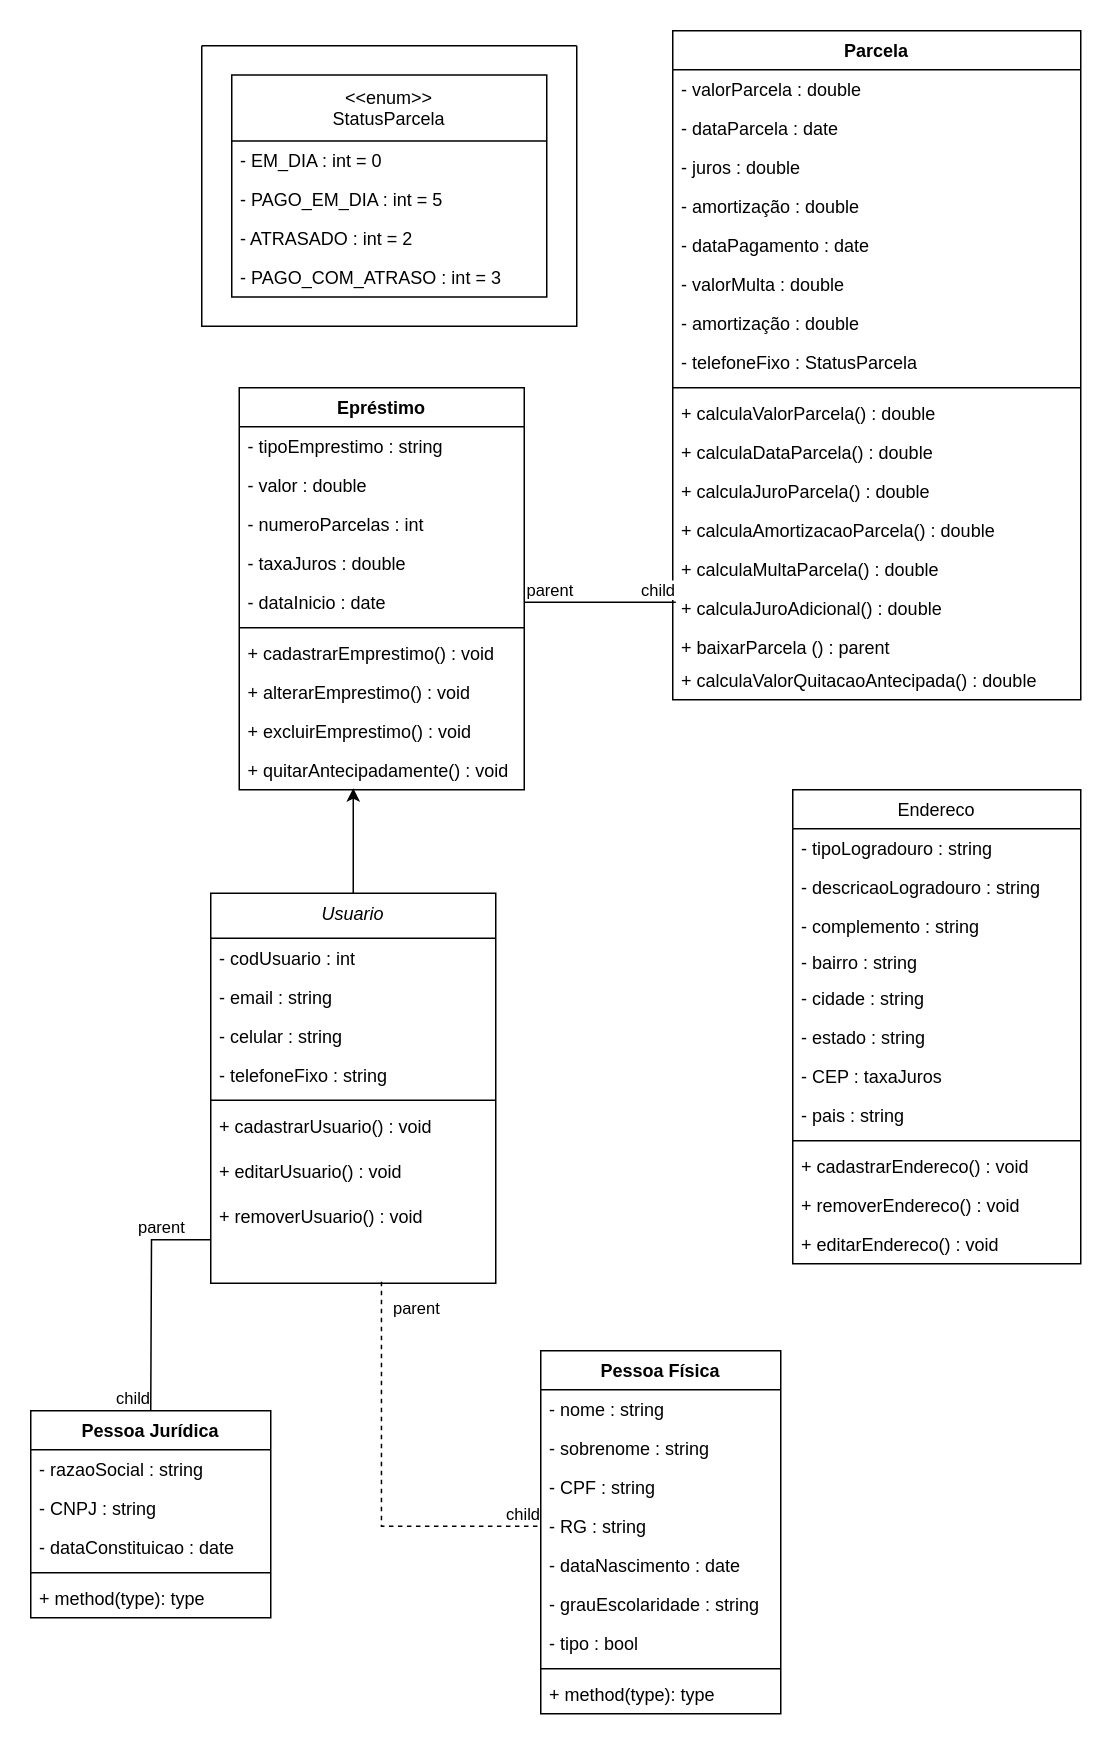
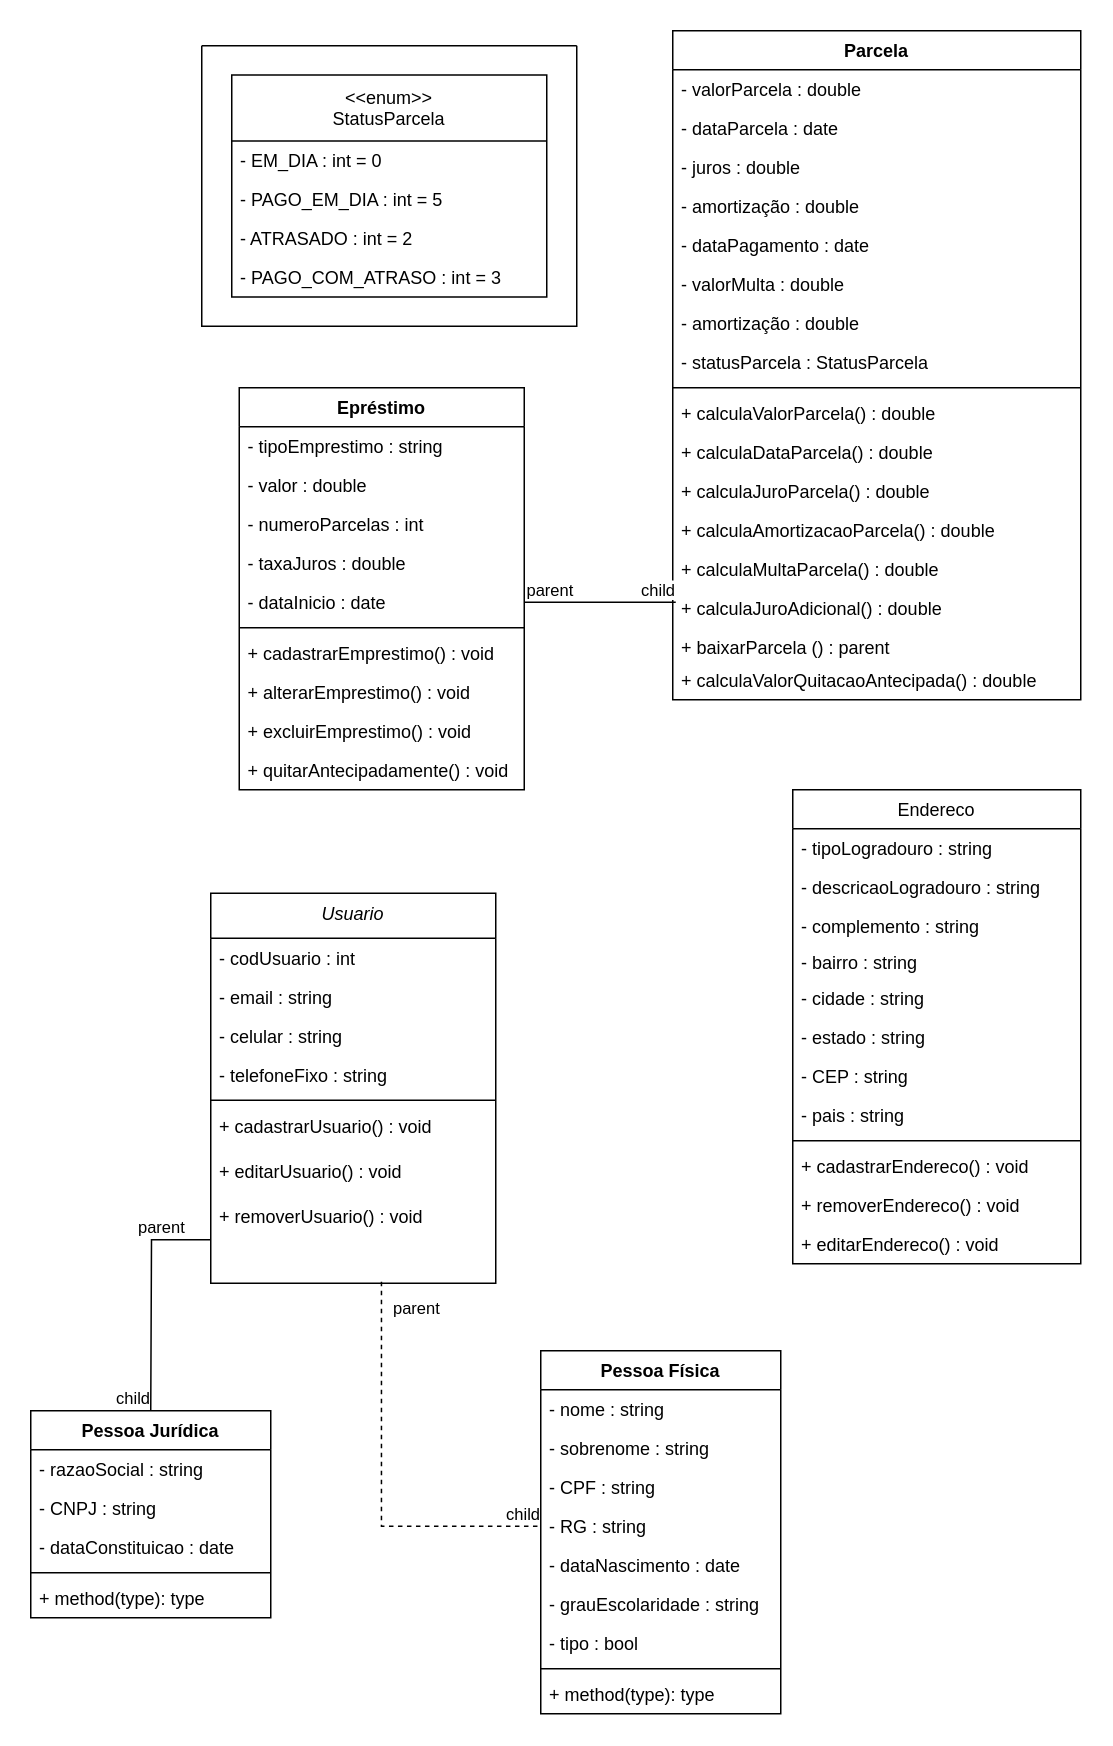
node "- telefoneFixo : StatusParcela": label "- telefoneFixo : StatusParcela" -> "- statusParcela : StatusParcela"
edge "Usuario" -> "+ quitarAntecipadamente() : void": removed
node "- CEP : taxaJuros": label "- CEP : taxaJuros" -> "- CEP : string"
